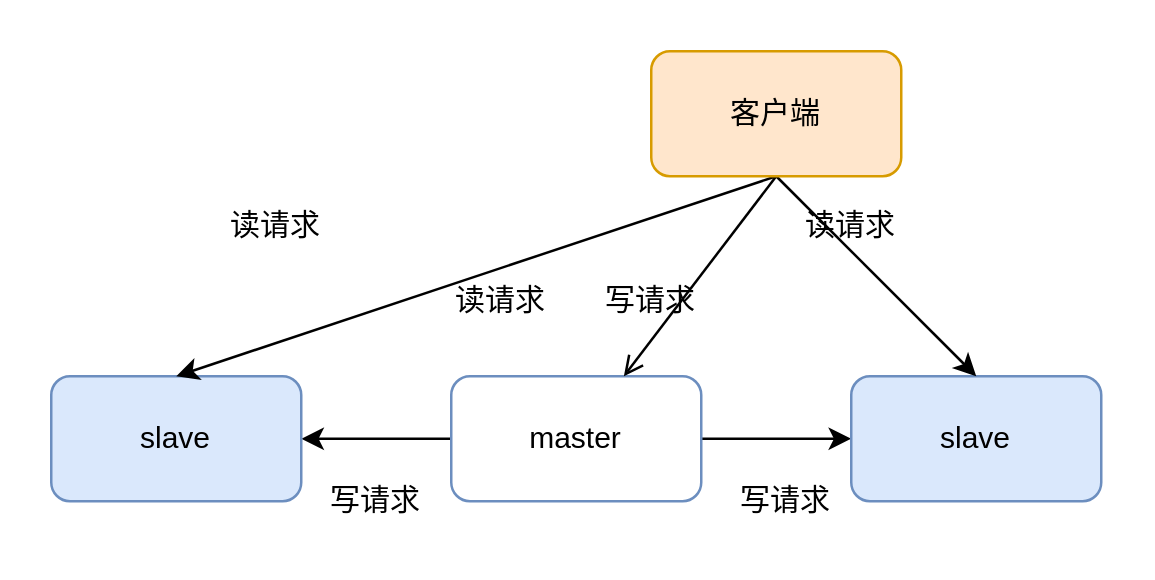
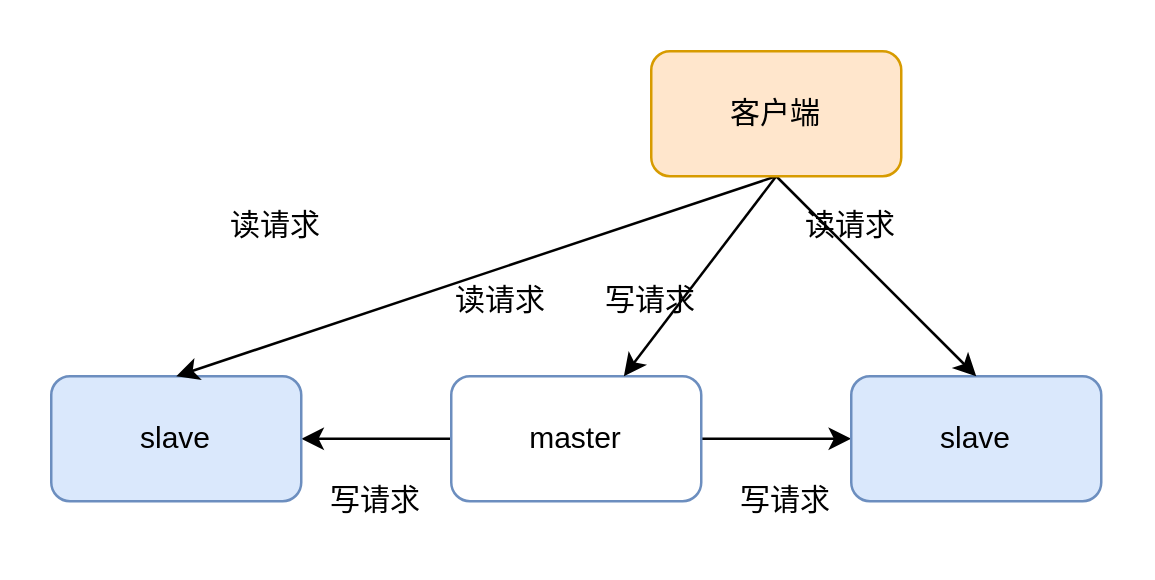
edge "客户端" -> "master": arrowhead open -> classic
